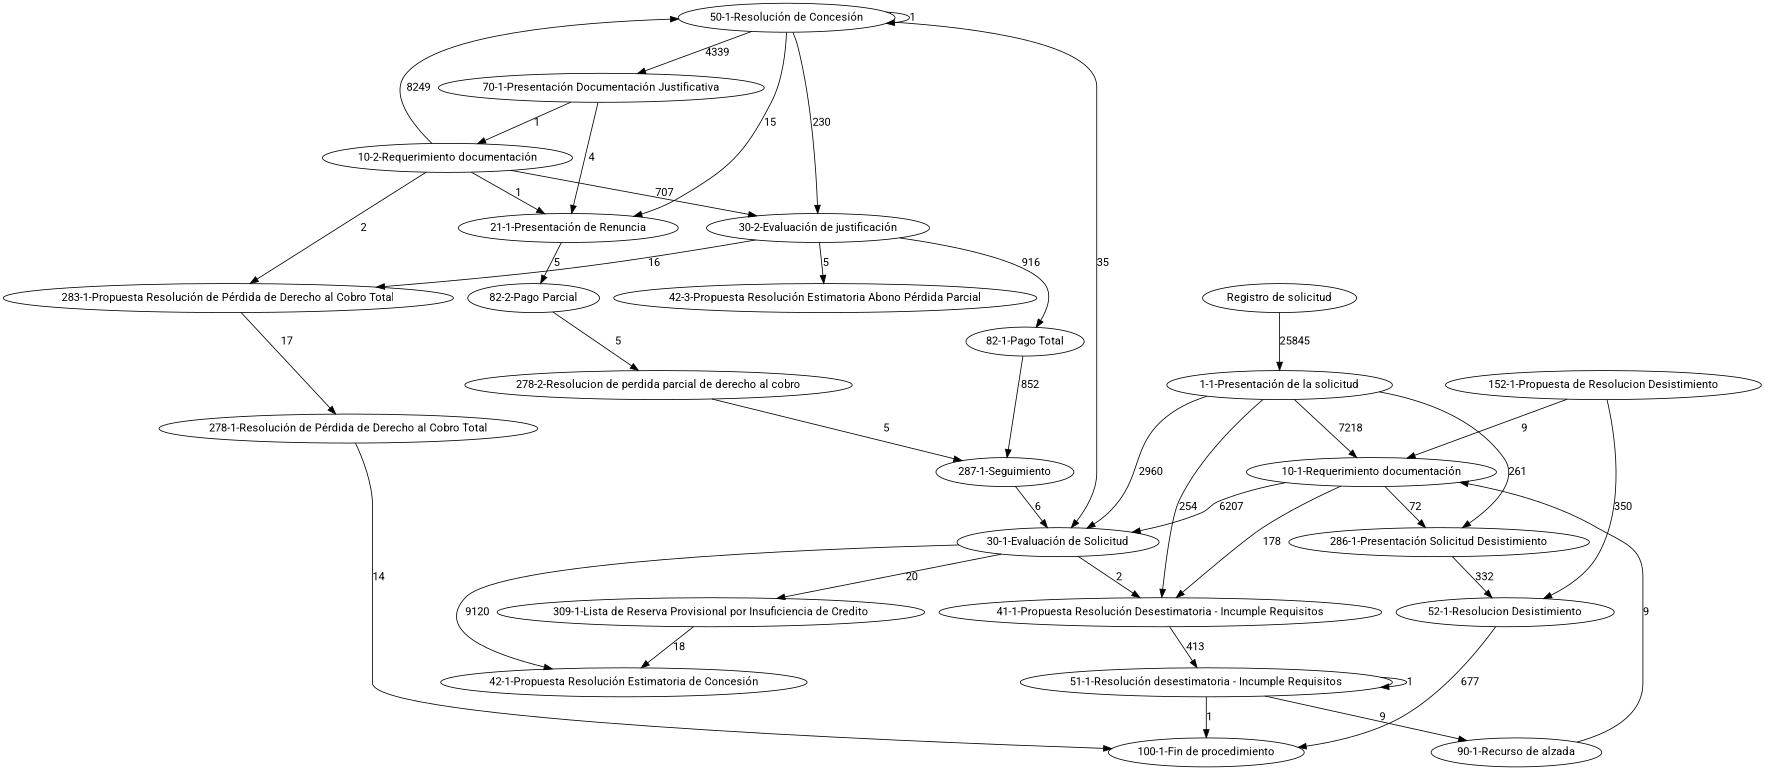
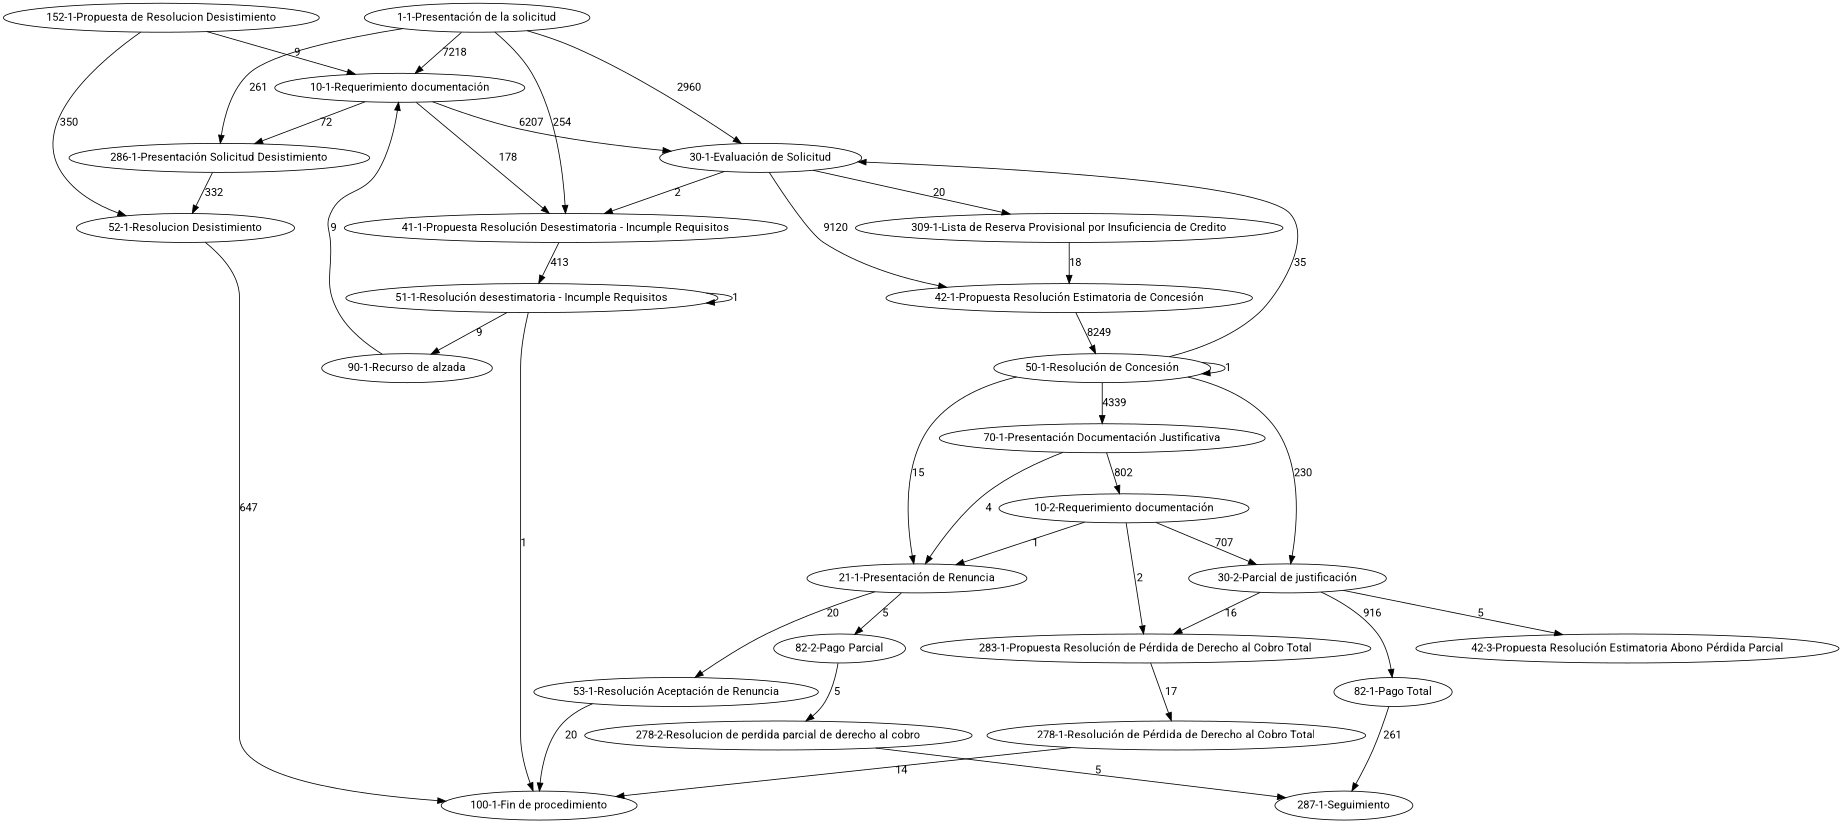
edge "10-2-Requerimiento documentación" -> "50-1-Resolución de Concesión": now "42-1-Propuesta Resolución Estimatoria de Concesión" -> "50-1-Resolución de Concesión"
edge "70-1-Presentación Documentación Justificativa" -> "10-2-Requerimiento documentación": label "1" -> "802"
node "30-2-Evaluación de justificación": label "30-2-Evaluación de justificación" -> "30-2-Parcial de justificación"
node "Registro de solicitud": removed
edge "82-1-Pago Total" -> "287-1-Seguimiento": label "852" -> "261"
edge "287-1-Seguimiento" -> "30-1-Evaluación de Solicitud": removed, label "6"
edge "52-1-Resolucion Desistimiento" -> "100-1-Fin de procedimiento": label "677" -> "647"
node "53-1-Resolución Aceptación de Renuncia": added
